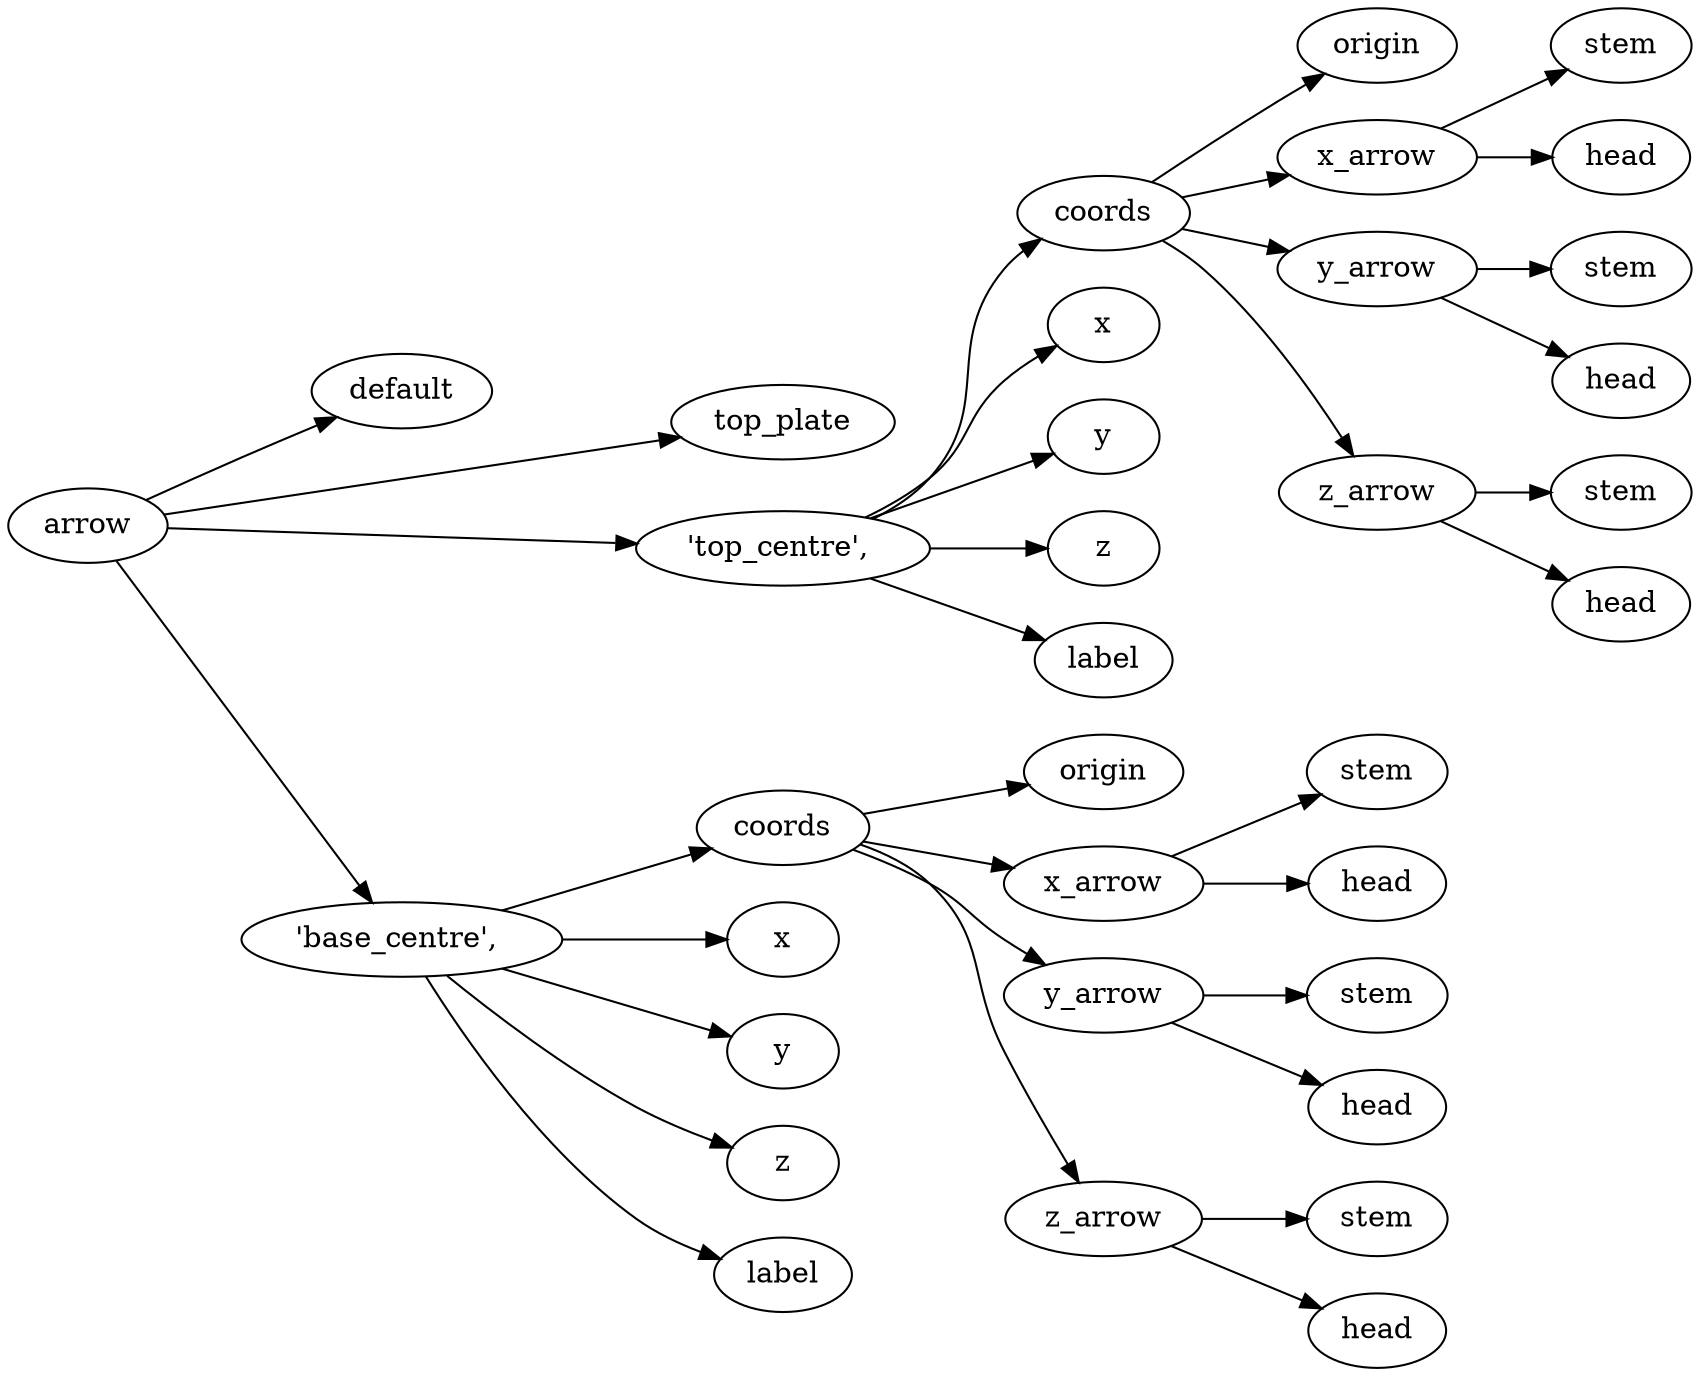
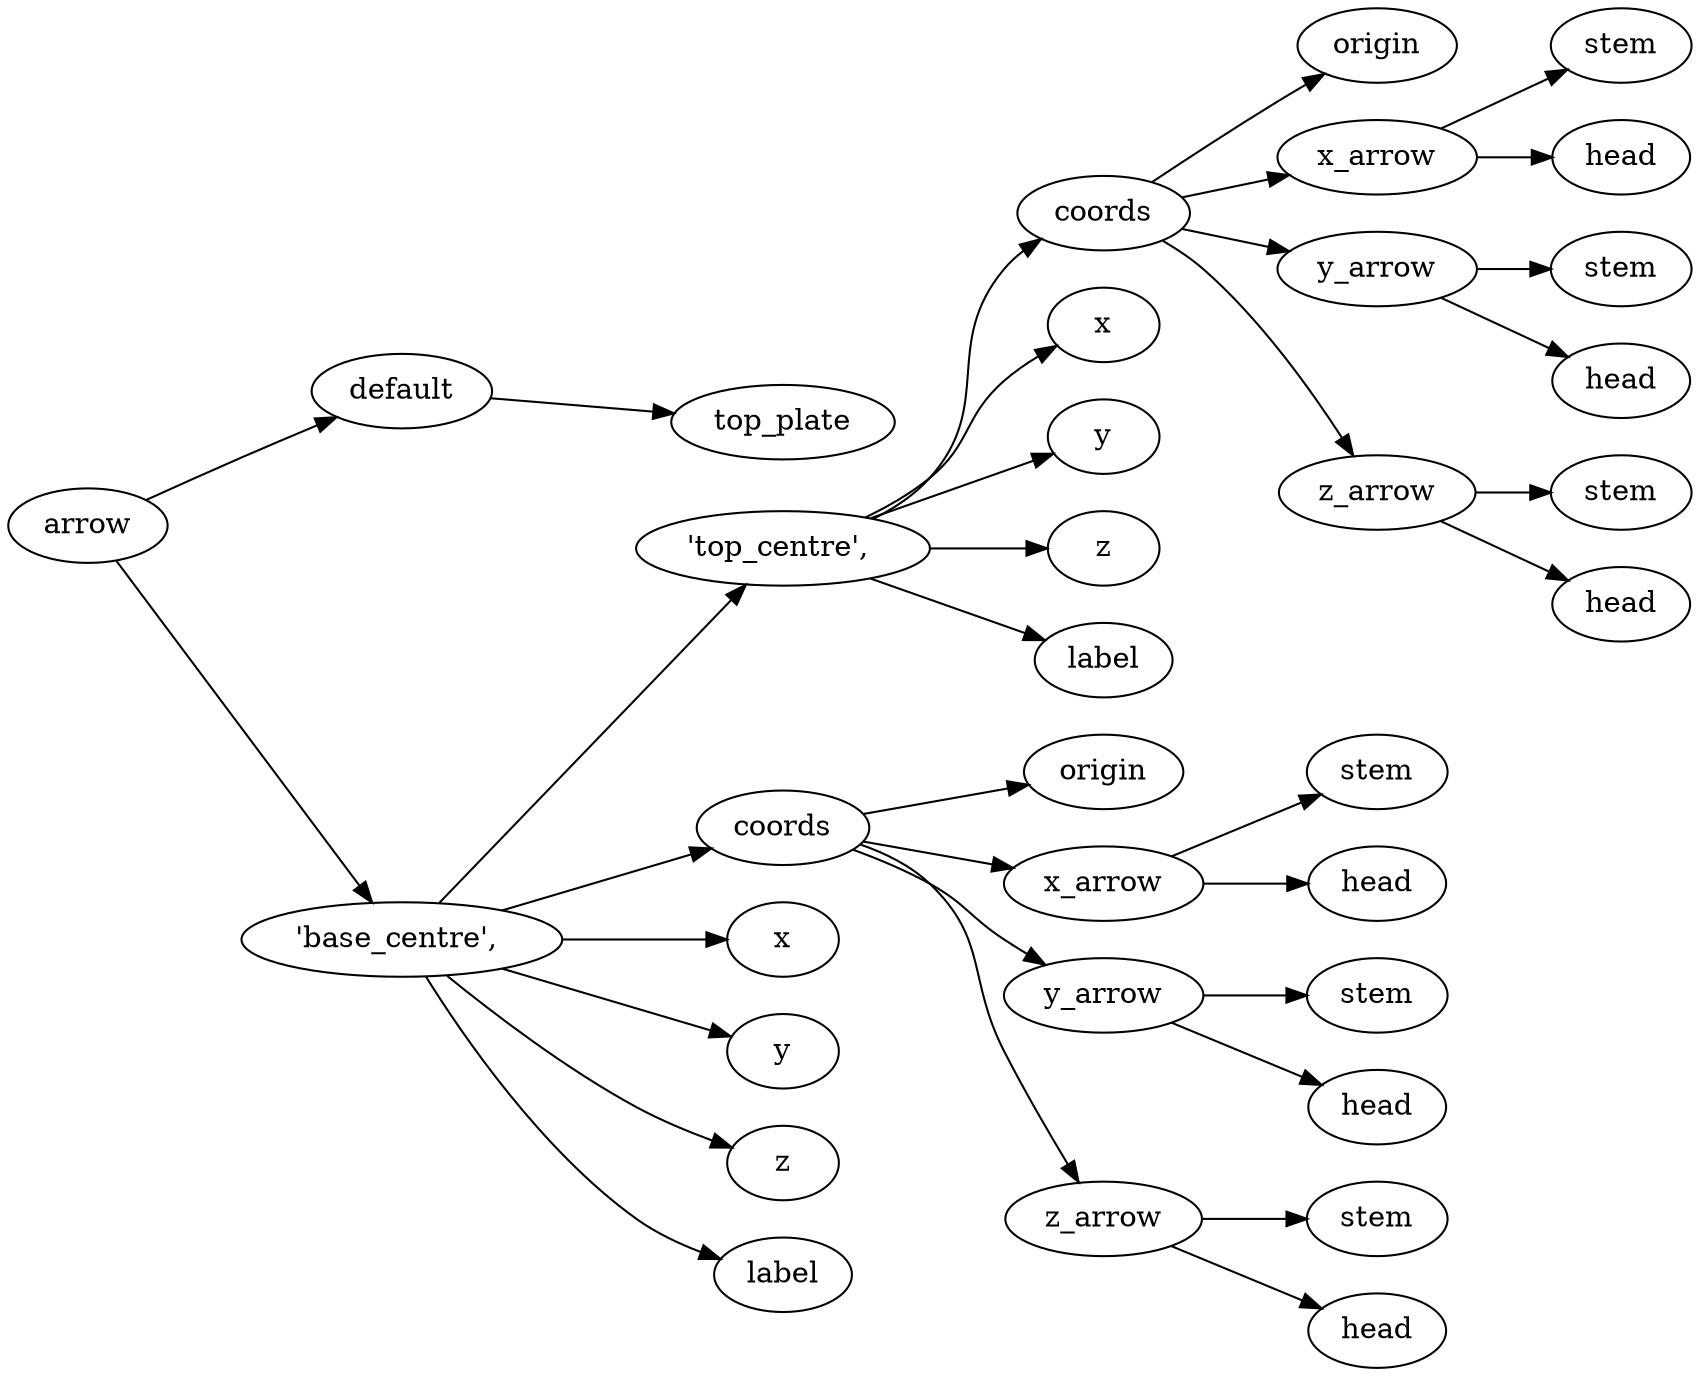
edge "arrow" -> "top_plate": now "default" -> "top_plate"
edge "arrow" -> "'top_centre',": now "'base_centre'," -> "'top_centre',"
